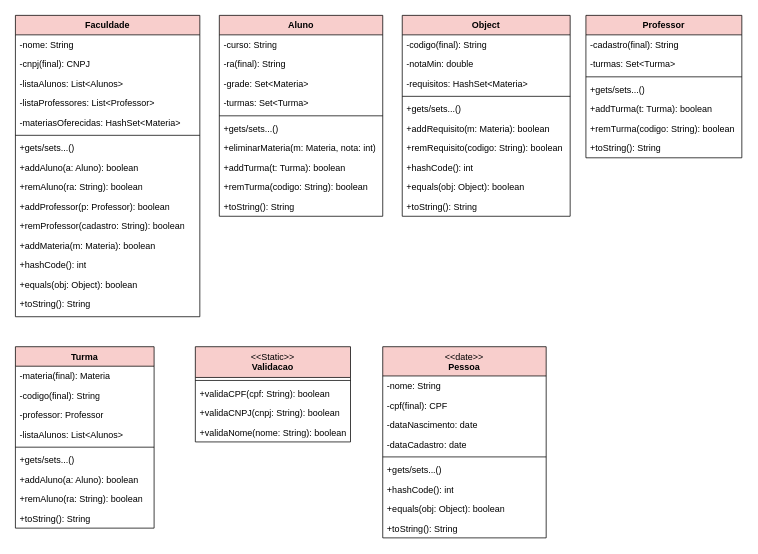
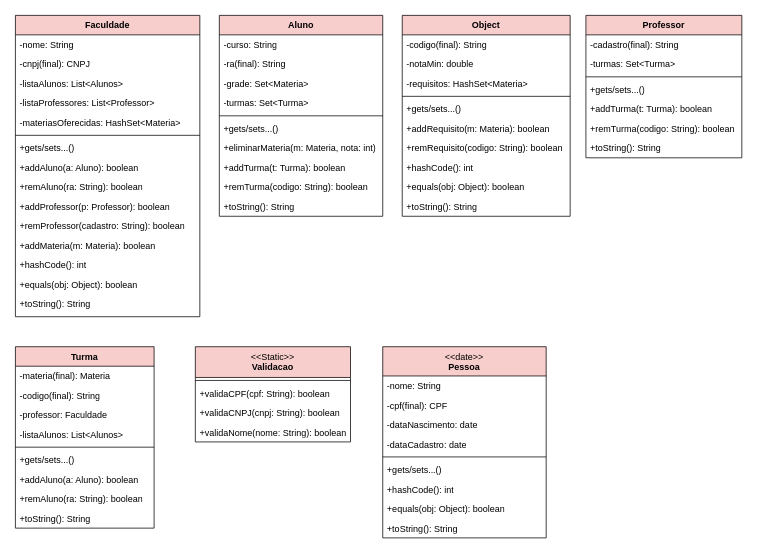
node "-professor: Professor": label "-professor: Professor" -> "-professor: Faculdade"
